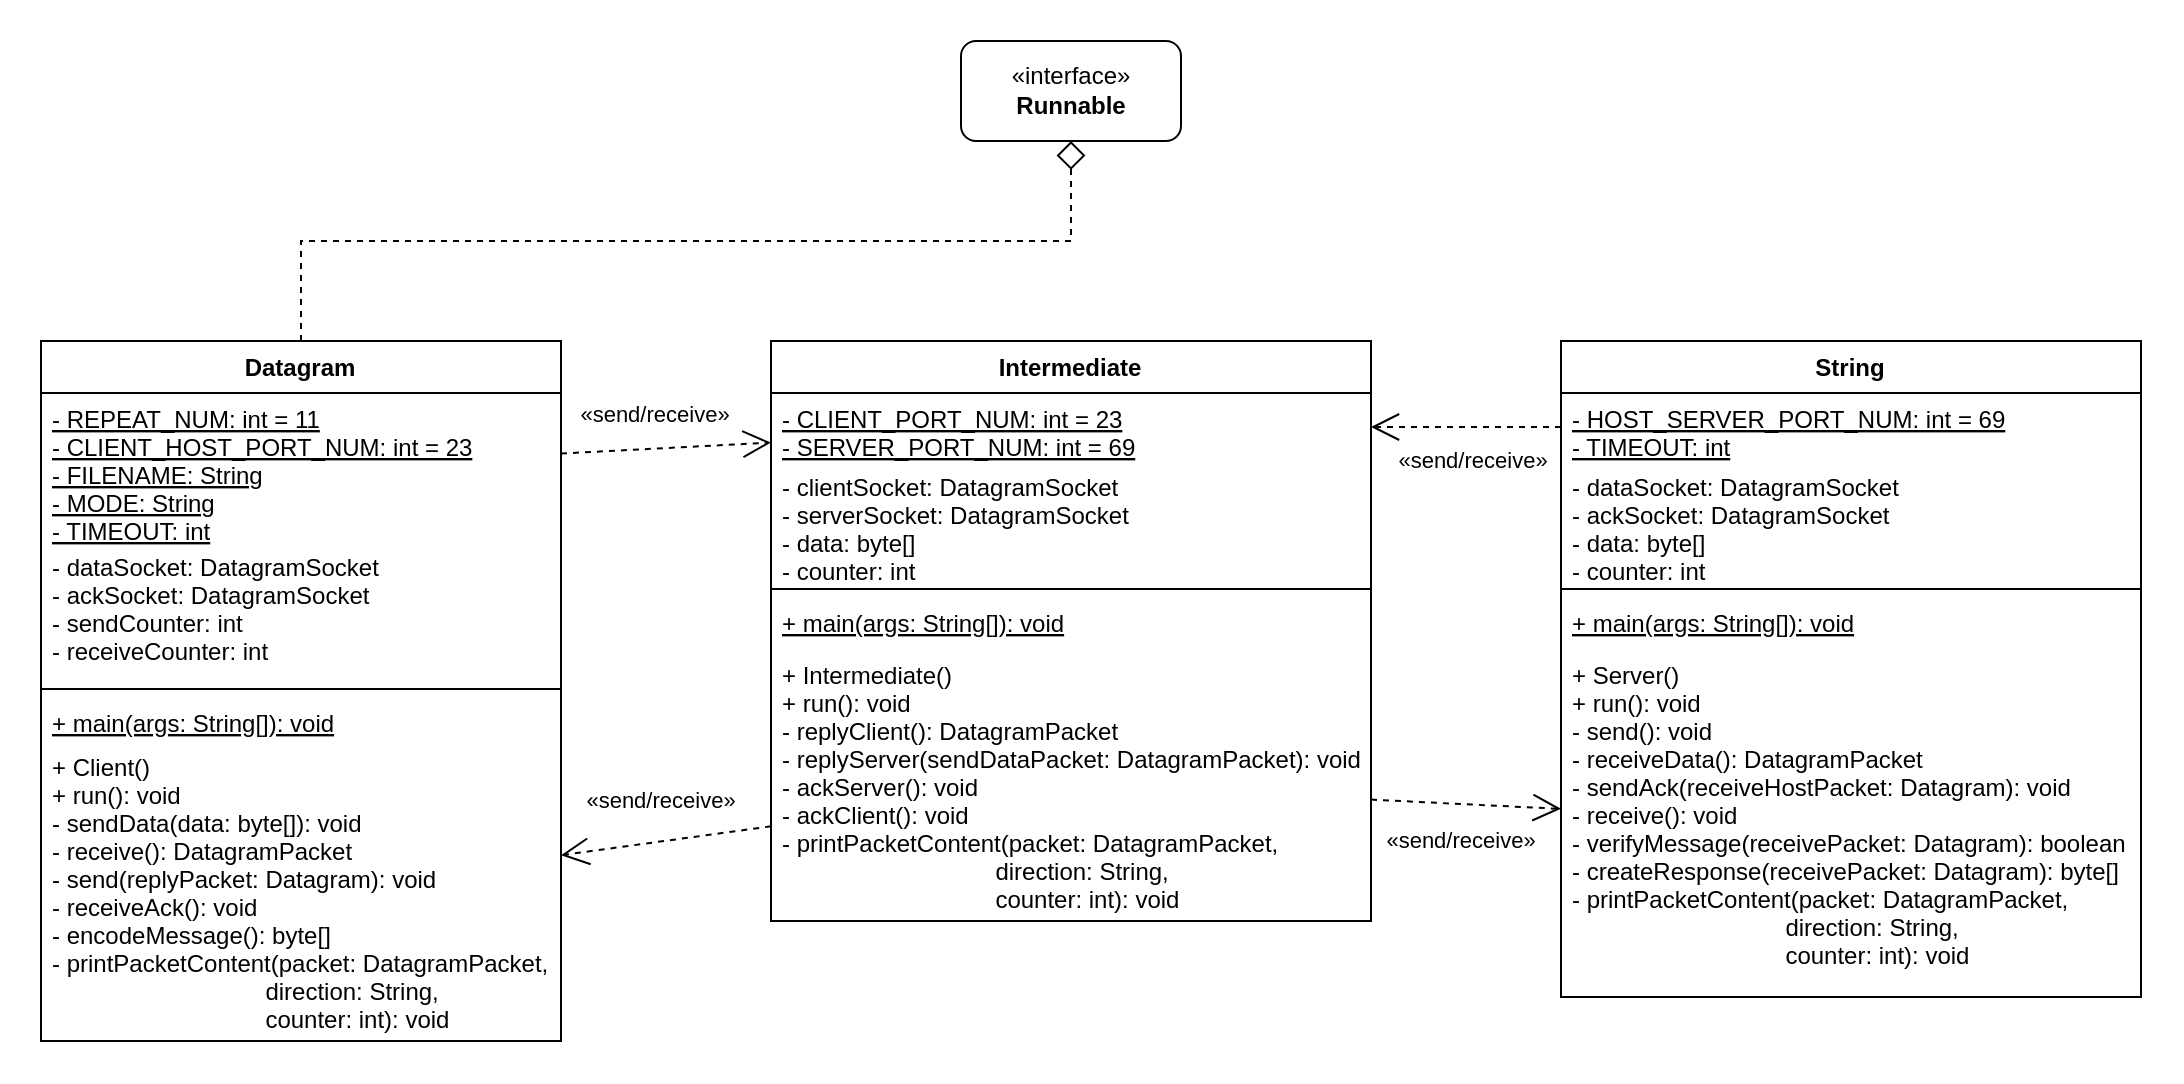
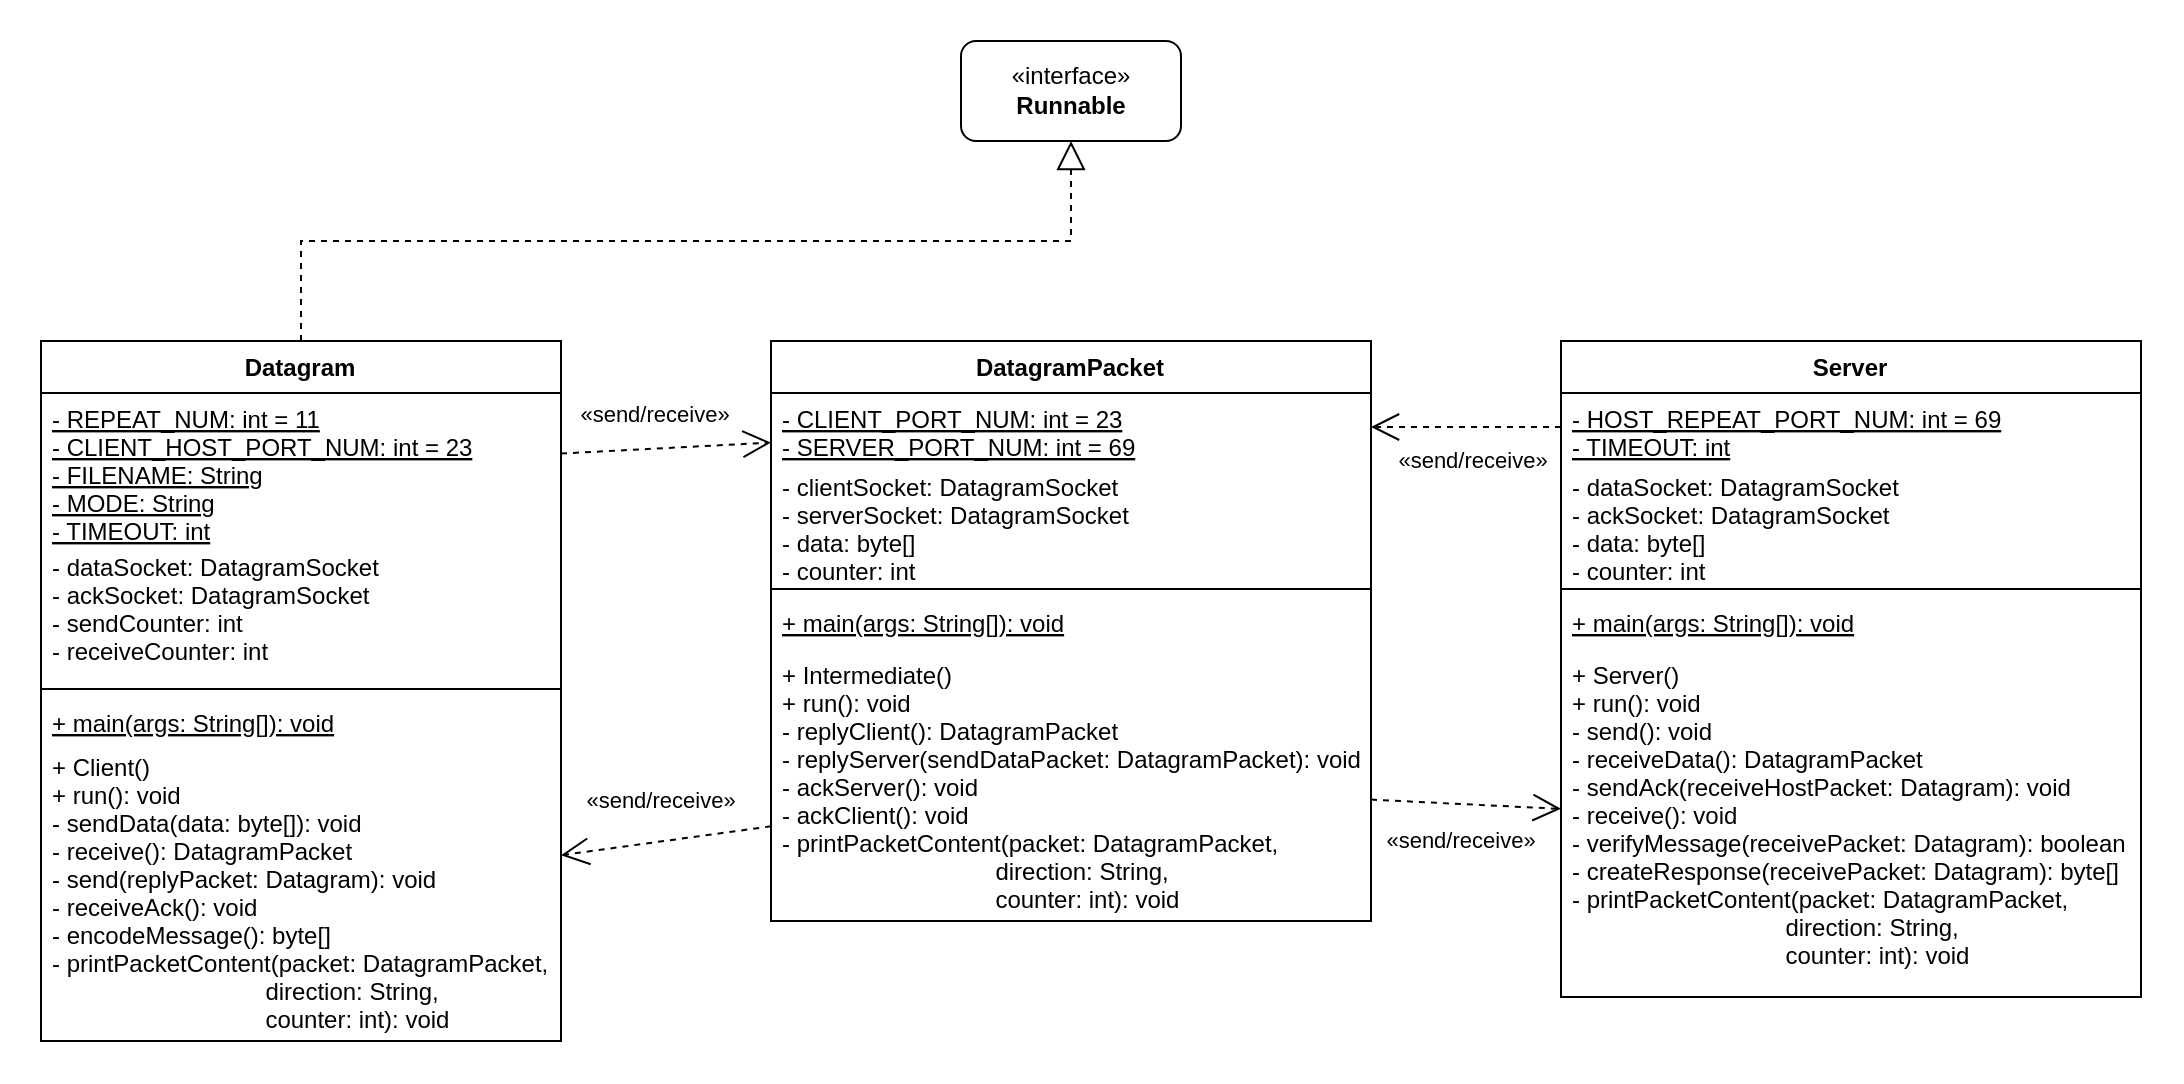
edge "Datagram" -> "«interface» Runnable": arrowhead diamond -> block
node "Intermediate": label "Intermediate" -> "DatagramPacket"
node "String": label "String" -> "Server"
node "- HOST_SERVER_PORT_NUM: int = 69 - TIMEOUT: int": label "- HOST_SERVER_PORT_NUM: int = 69 - TIMEOUT: int" -> "- HOST_REPEAT_PORT_NUM: int = 69 - TIMEOUT: int"
